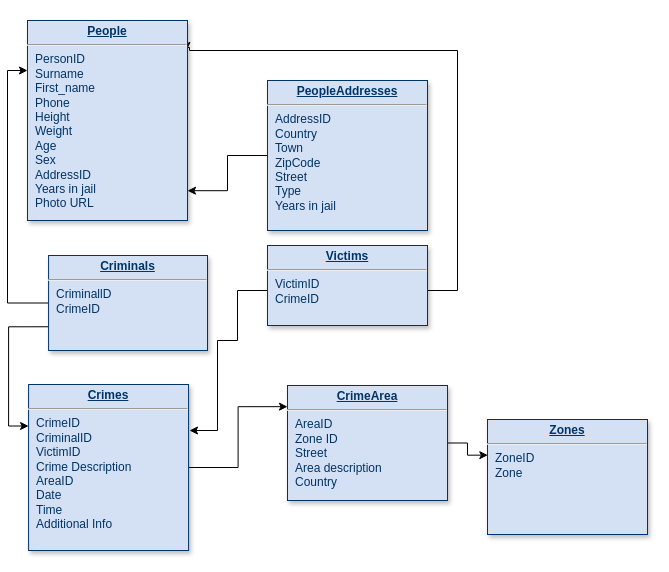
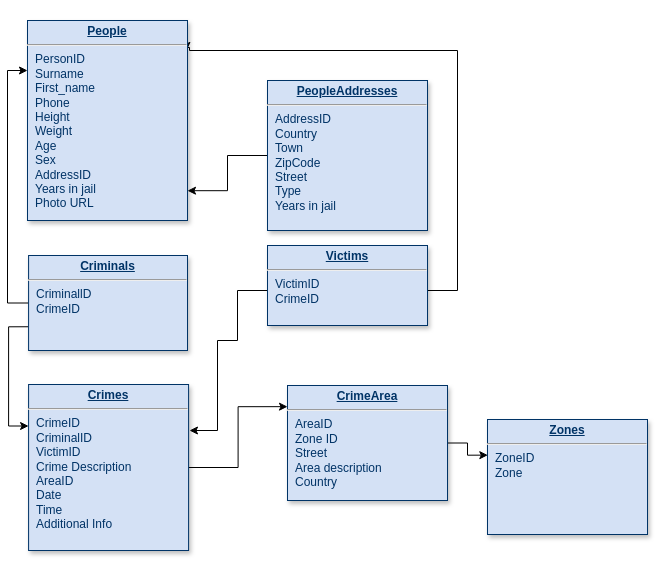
node "Criminals CriminallD CrimeID": moved (128, 303) -> (108, 303)
